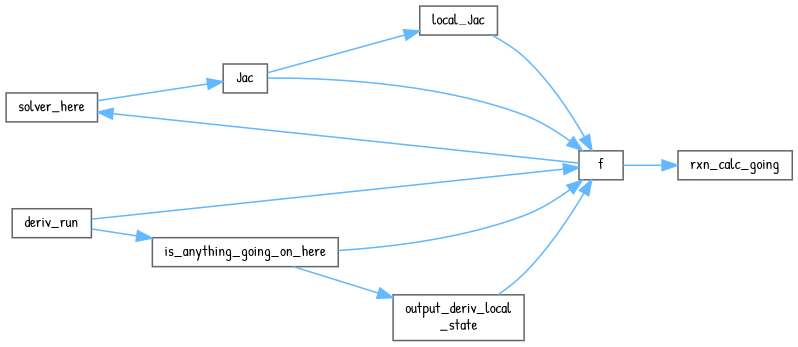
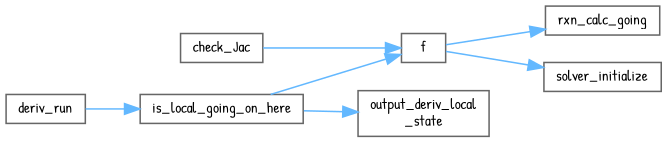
node "local_Jac": label "local_Jac" -> "check_Jac"
node "Jac": removed
node "solver_here": label "solver_here" -> "solver_initialize"
edge "deriv_run" -> "f": removed
edge "output_deriv_local _state" -> "f": removed
node "is_anything_going_on_here": label "is_anything_going_on_here" -> "is_local_going_on_here"
